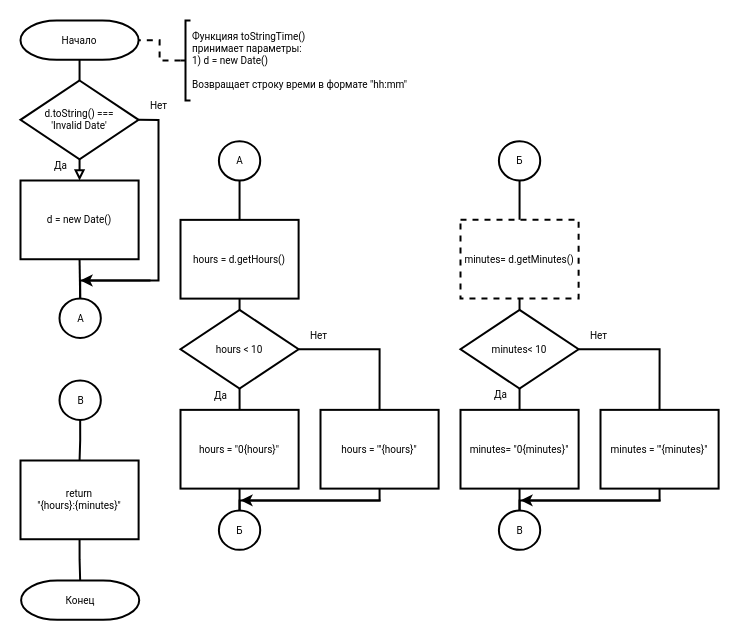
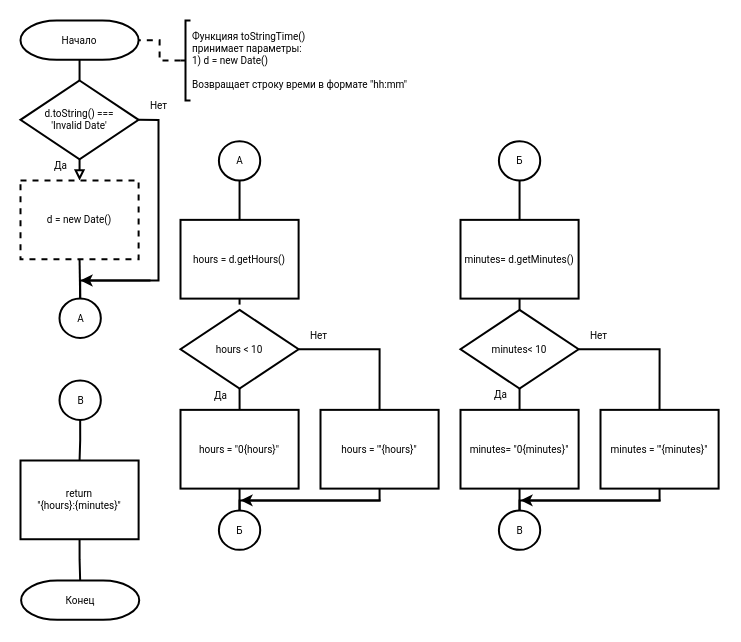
node "d = new Date()": style solid -> dashed
node "minutes= d.getMinutes()": style dashed -> solid
edge "hours = d.getHours()" -- "hours < 10": style solid -> dashed
